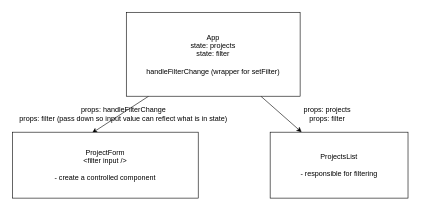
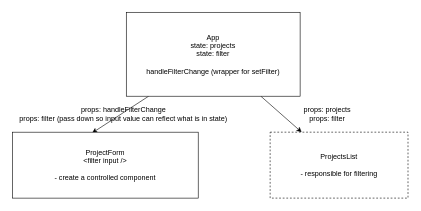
node "ProjectsList - responsible for filtering": style solid -> dashed
